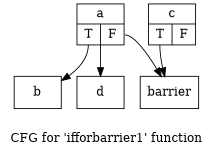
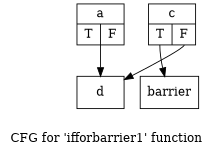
edge "a" -> "barrier": removed
edge "c" -> "d": added
node "b": removed
